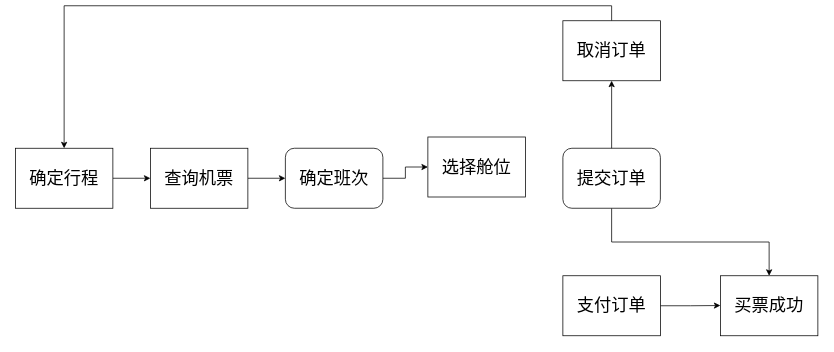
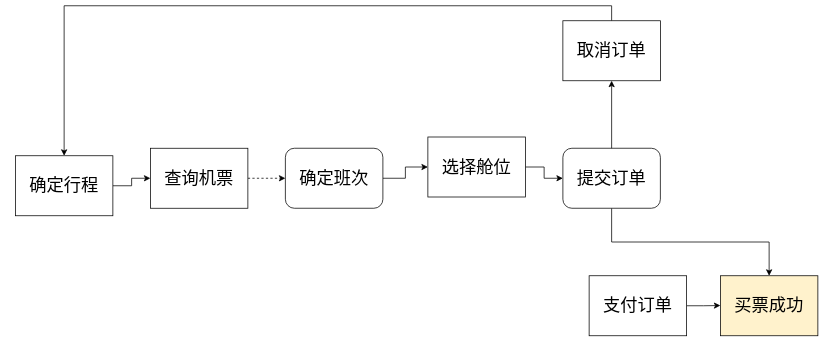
edge "选择舱位" -> "提交订单": added
node "确定行程": moved (64, 178) -> (64, 186)
edge "查询机票" -> "确定班次": style solid -> dashed
node "支付订单": moved (612, 306) -> (638, 306)
node "买票成功": fillcolor #ffffff -> #fff2cc
